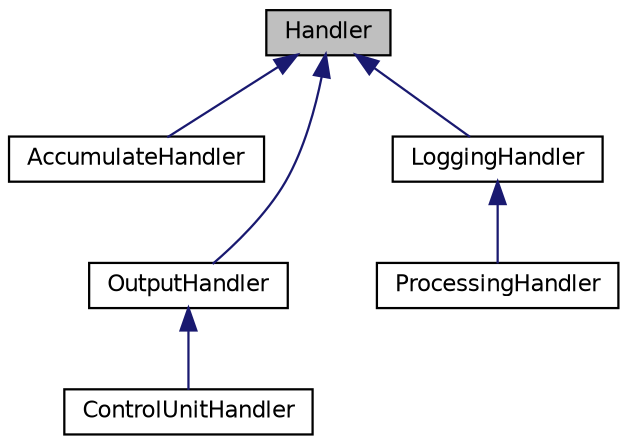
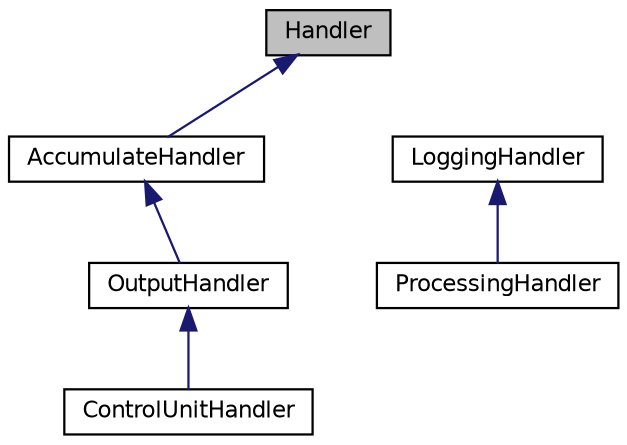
edge "LoggingHandler" -> "Handler": removed
edge "OutputHandler" -> "Handler": now "OutputHandler" -> "AccumulateHandler"
